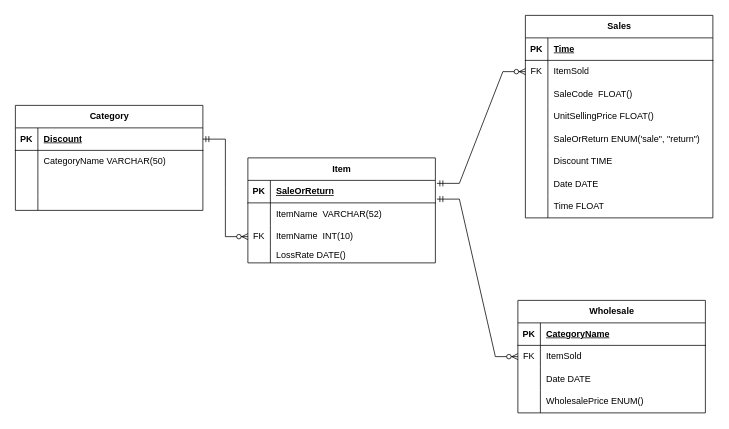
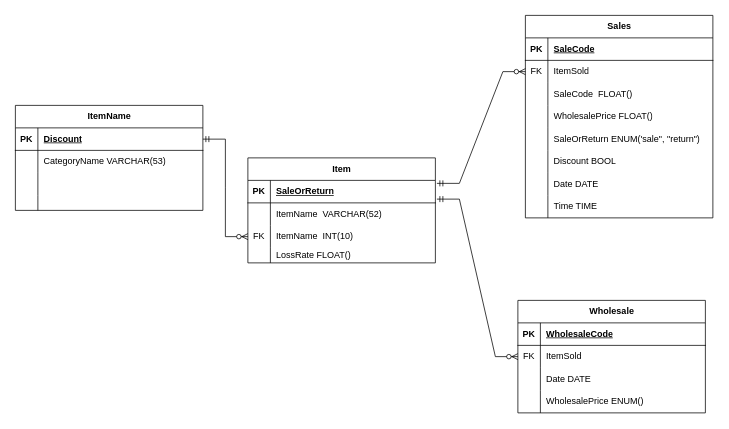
node "Time": label "Time" -> "SaleCode"
node "Category": label "Category" -> "ItemName"
node "UnitSellingPrice FLOAT()": label "UnitSellingPrice FLOAT()" -> "WholesalePrice FLOAT()"
node "CategoryName VARCHAR(50)": label "CategoryName VARCHAR(50)" -> "CategoryName VARCHAR(53)"
node "Discount TIME": label "Discount TIME" -> "Discount BOOL"
node "Time FLOAT": label "Time FLOAT" -> "Time TIME"
node "LossRate DATE()": label "LossRate DATE()" -> "LossRate FLOAT()"
node "CategoryName": label "CategoryName" -> "WholesaleCode"
